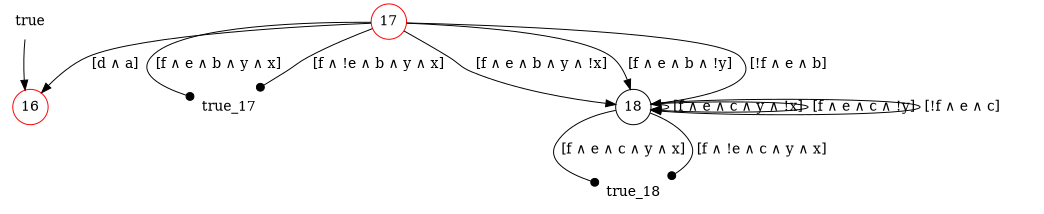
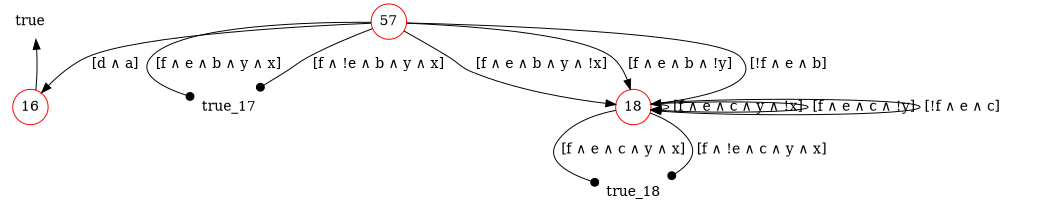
node "17": label "17" -> "57"
edge "true" -> "16": reversed
node "18": color black -> red
